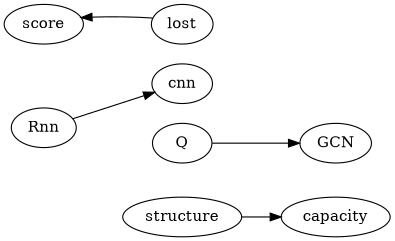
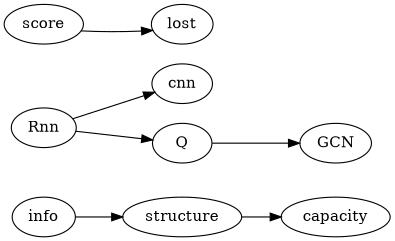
edge "lost" -> "score": reversed
edge "Rnn" -> "Q": added
node "info": added
